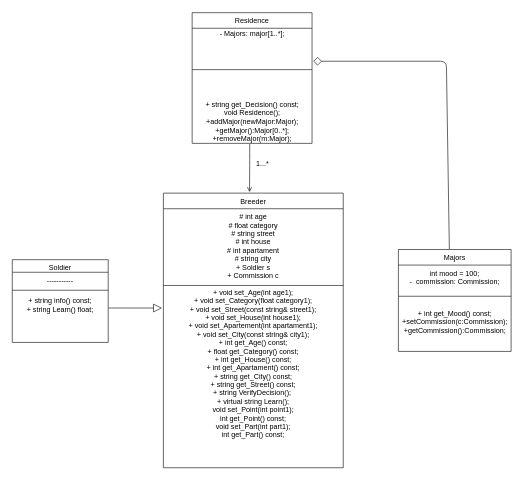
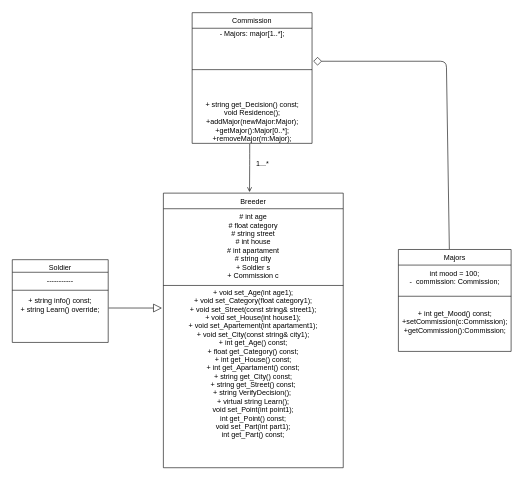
node "Residence": label "Residence" -> "Commission"
node "+ string info() const; + string Learn() float;": label "+ string info() const; + string Learn() float;" -> "+ string info() const; + string Learn() override;"
